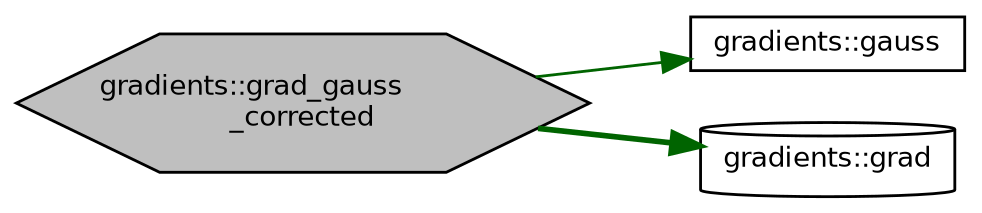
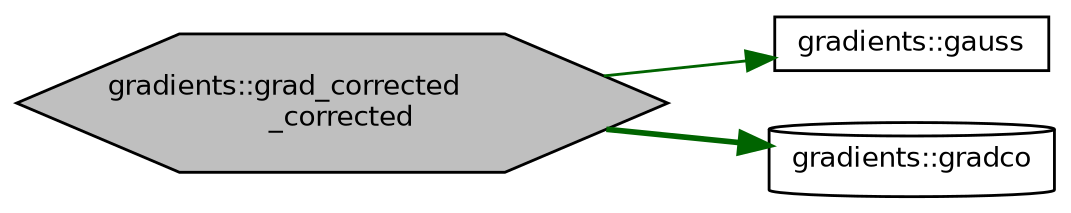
node "gradients::grad_gauss _corrected": label "gradients::grad_gauss _corrected" -> "gradients::grad_corrected _corrected"
node "gradients::grad": label "gradients::grad" -> "gradients::gradco"
